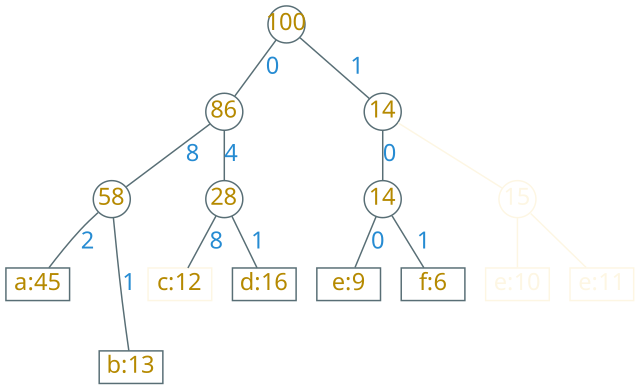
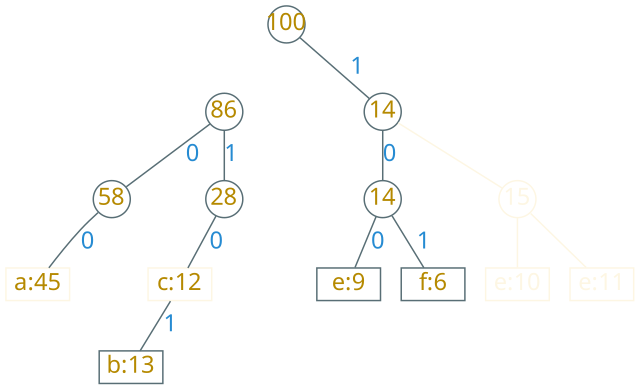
edge "100" -- "86": removed, label "0"
edge "86" -- "58": label "8" -> "0"
edge "86" -- "28": label "4" -> "1"
edge "58" -- "a:45": label "2" -> "0"
edge "28" -- "c:12": label "8" -> "0"
node "a:45": color #586e75 -> #fdf6e3
edge "58" -- "b:13": now "c:12" -- "b:13"
node "d:16": removed
